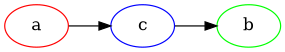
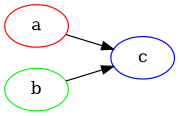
edge "c" -> "b": reversed
